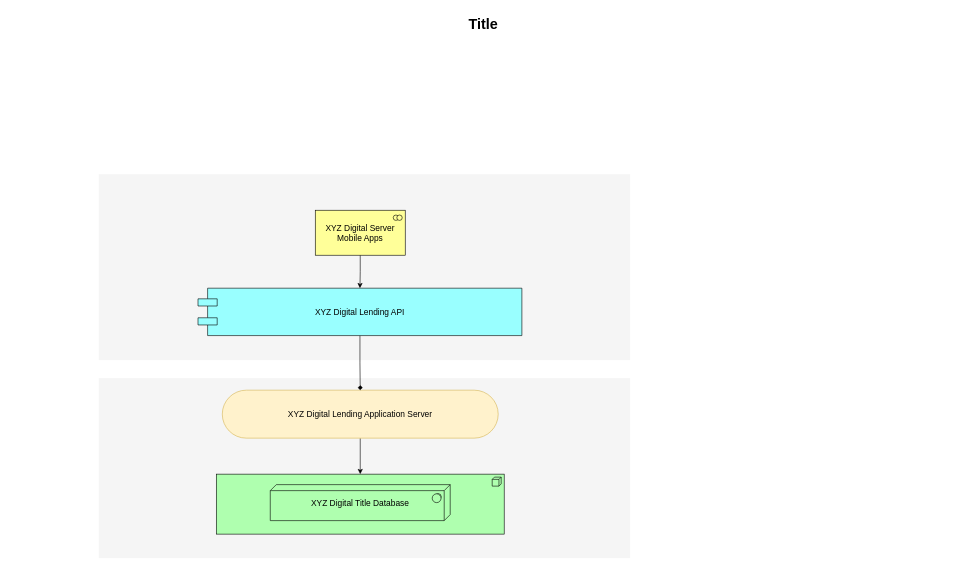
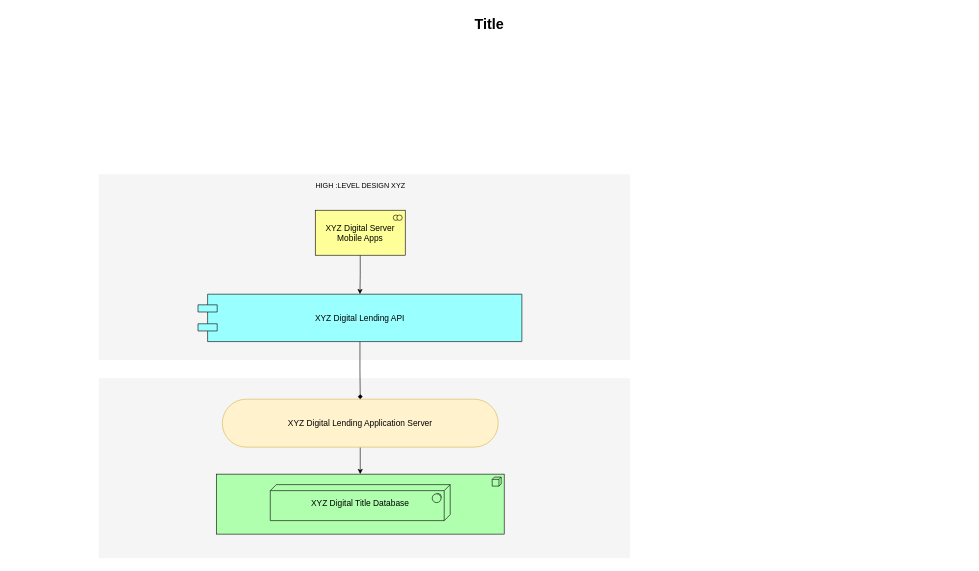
node "Title": moved (483, 24) -> (489, 24)
node "HIGH :LEVEL DESIGN XYZ": added
node "XYZ Digital Lending API": moved (360, 312) -> (360, 318)
node "XYZ Digital Lending Application Server": moved (360, 414) -> (360, 423)
